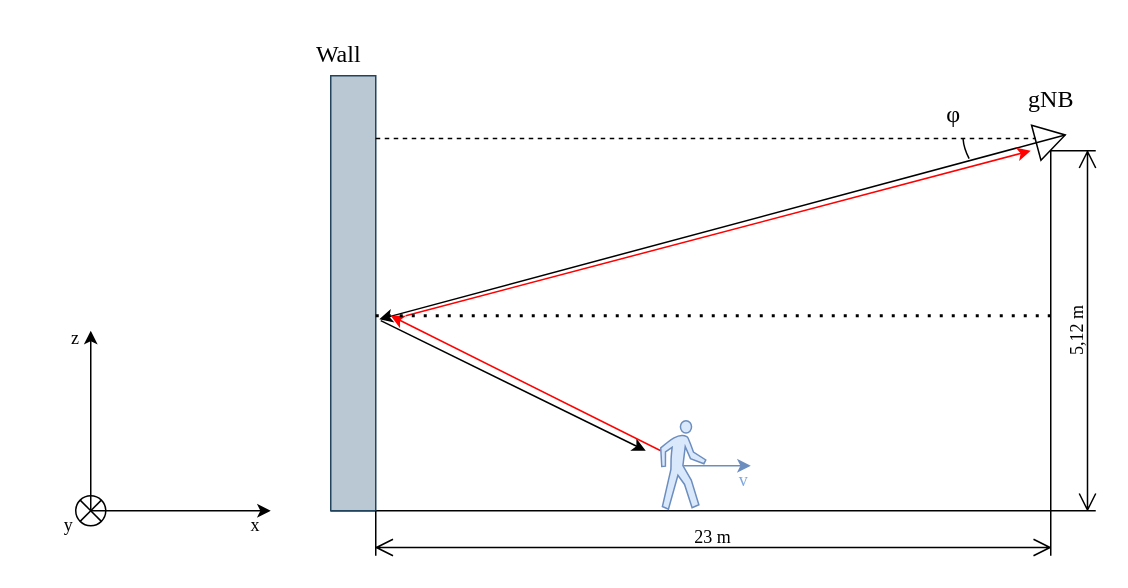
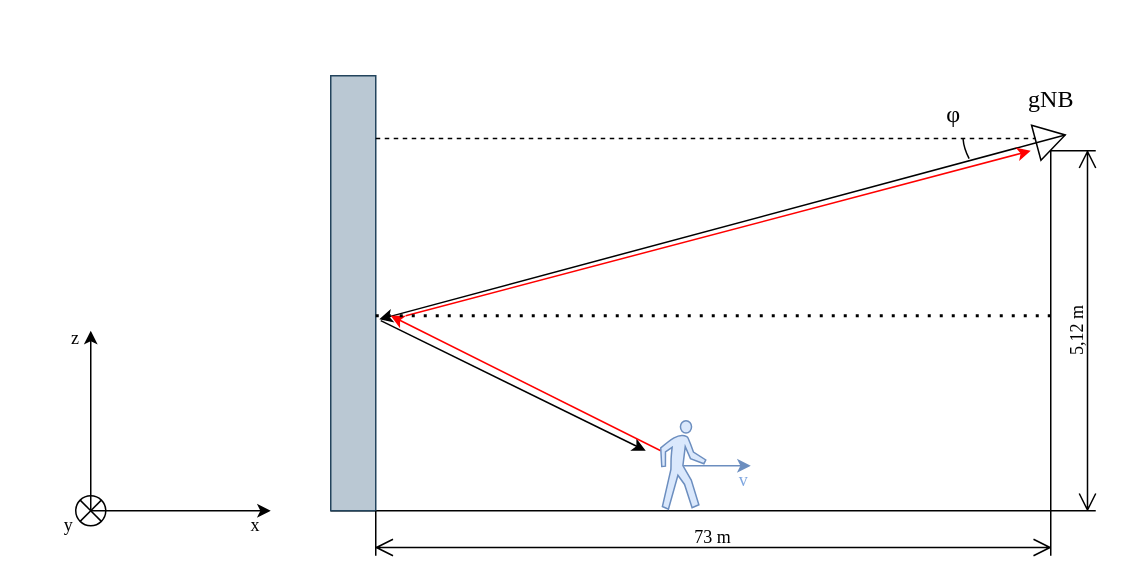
node "Wall": removed
node "23 m": label "23 m" -> "73 m"
